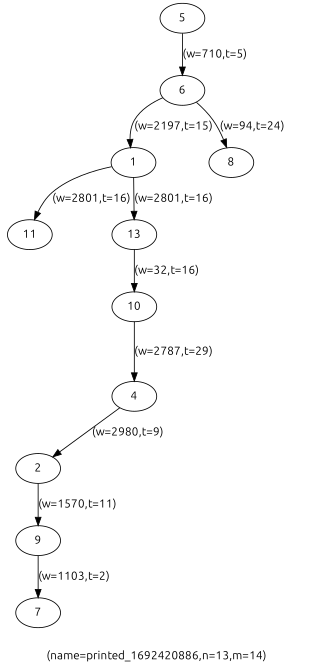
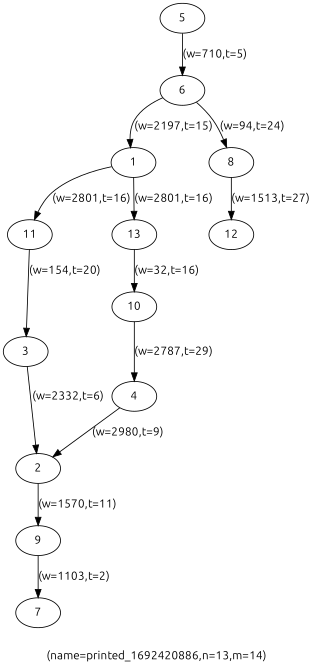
node "12": added
node "3": added
